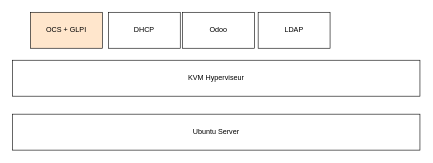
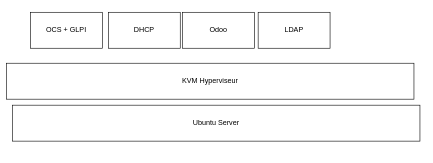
node "OCS + GLPI": fillcolor #ffe6cc -> #ffffff
node "KVM Hyperviseur": moved (216, 78) -> (210, 81)
node "Ubuntu Server": moved (216, 132) -> (216, 123)
